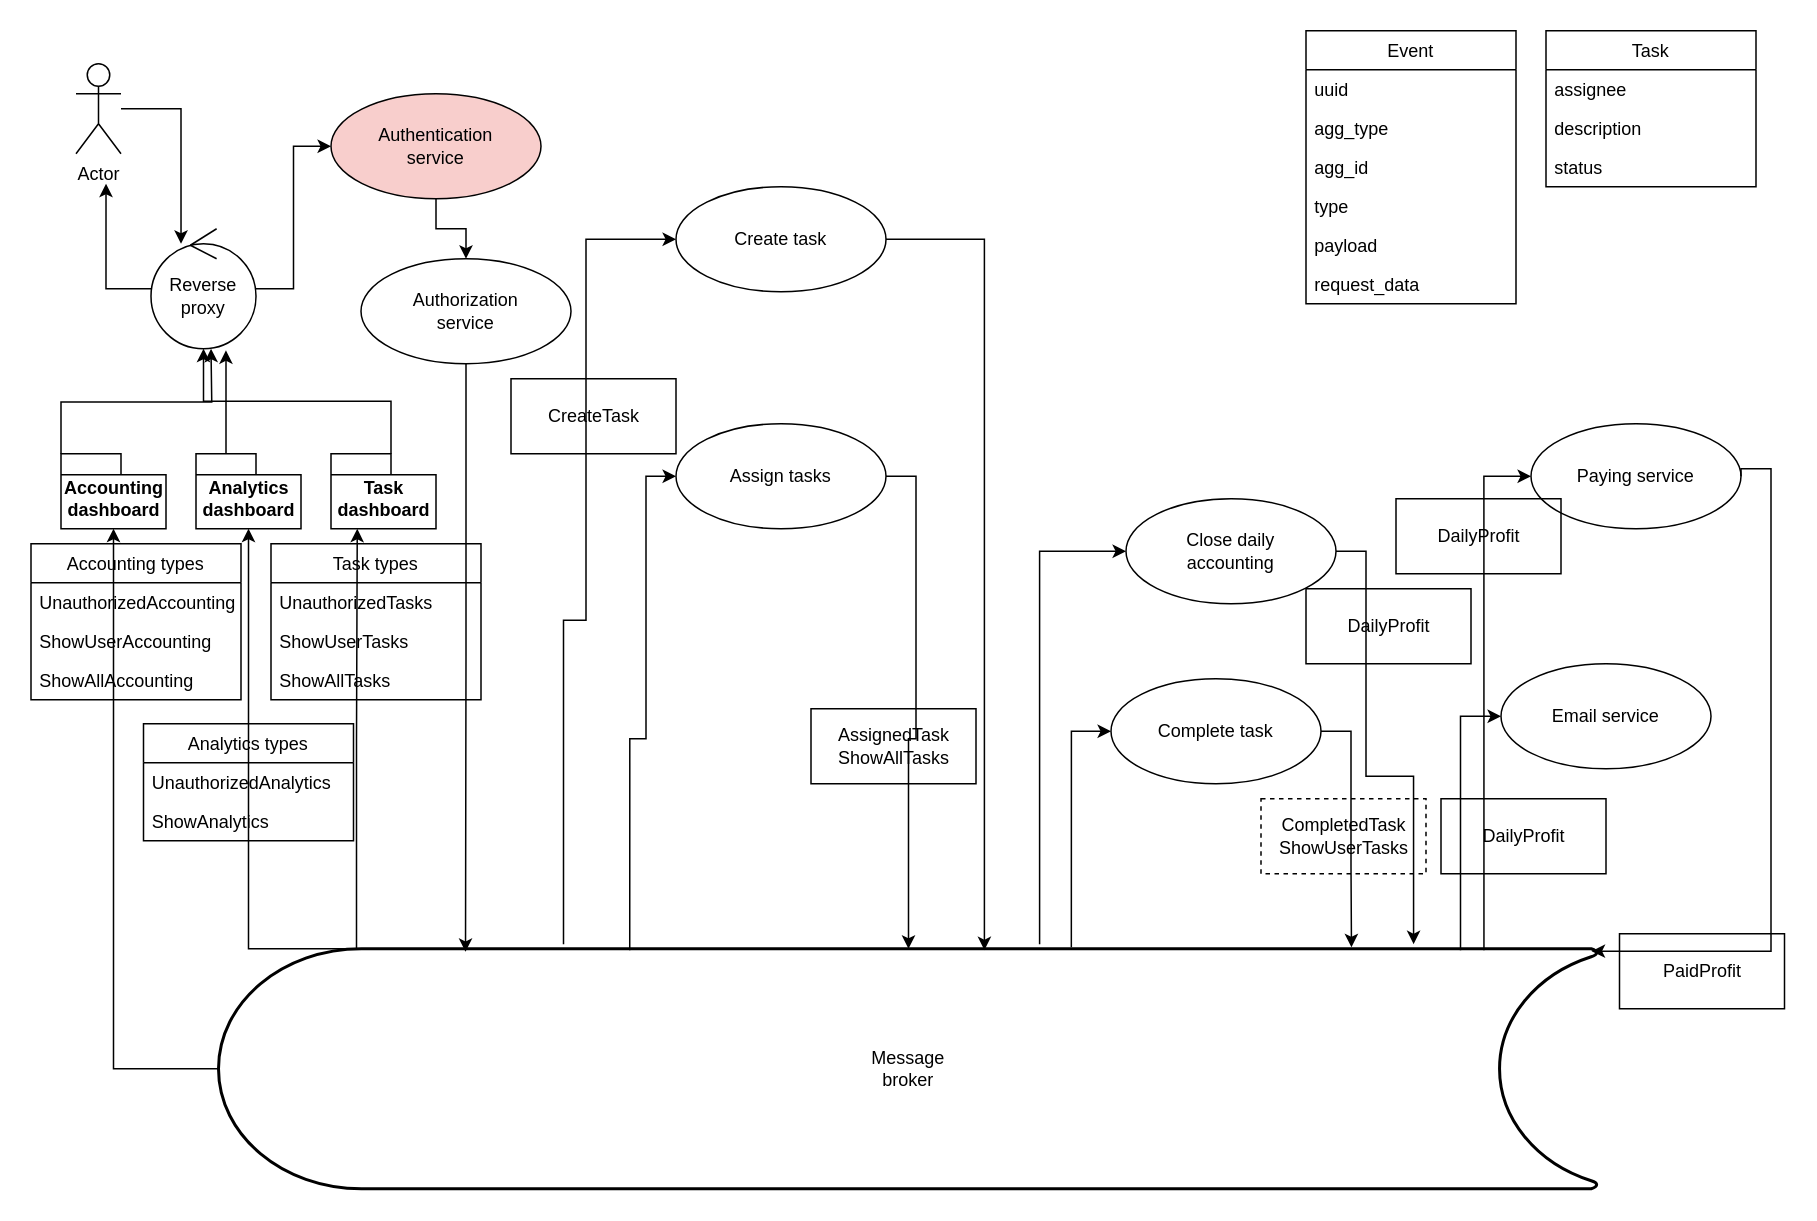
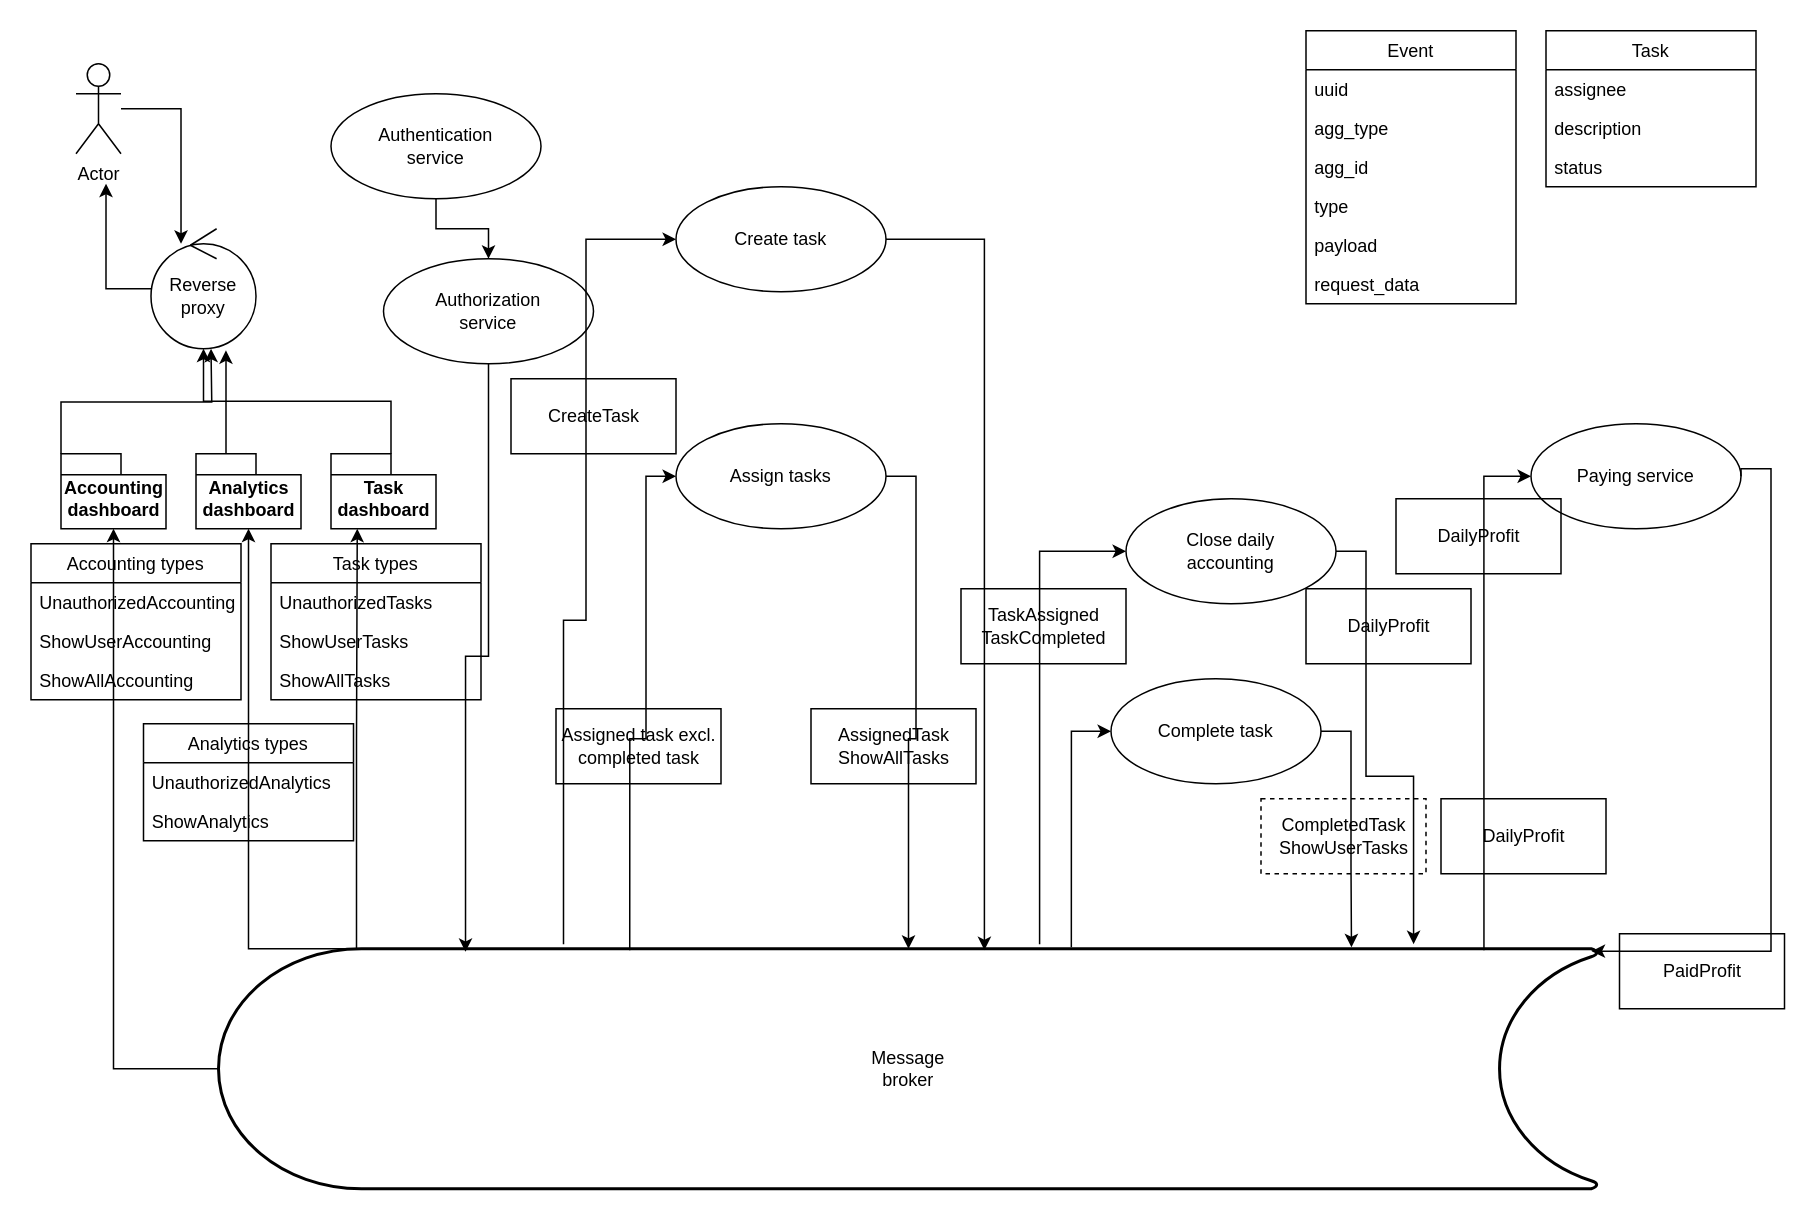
node "Authentication service": fillcolor #f8cecc -> #ffffff
edge "Reverse proxy" -> "Authentication service": removed
node "Authorization service": moved (466, 311) -> (488, 311)
node "TaskAssigned TaskCompleted": added
node "Email service": removed
node "Assigned task excl. completed task": added
edge "Message broker" -> "Email service": removed
